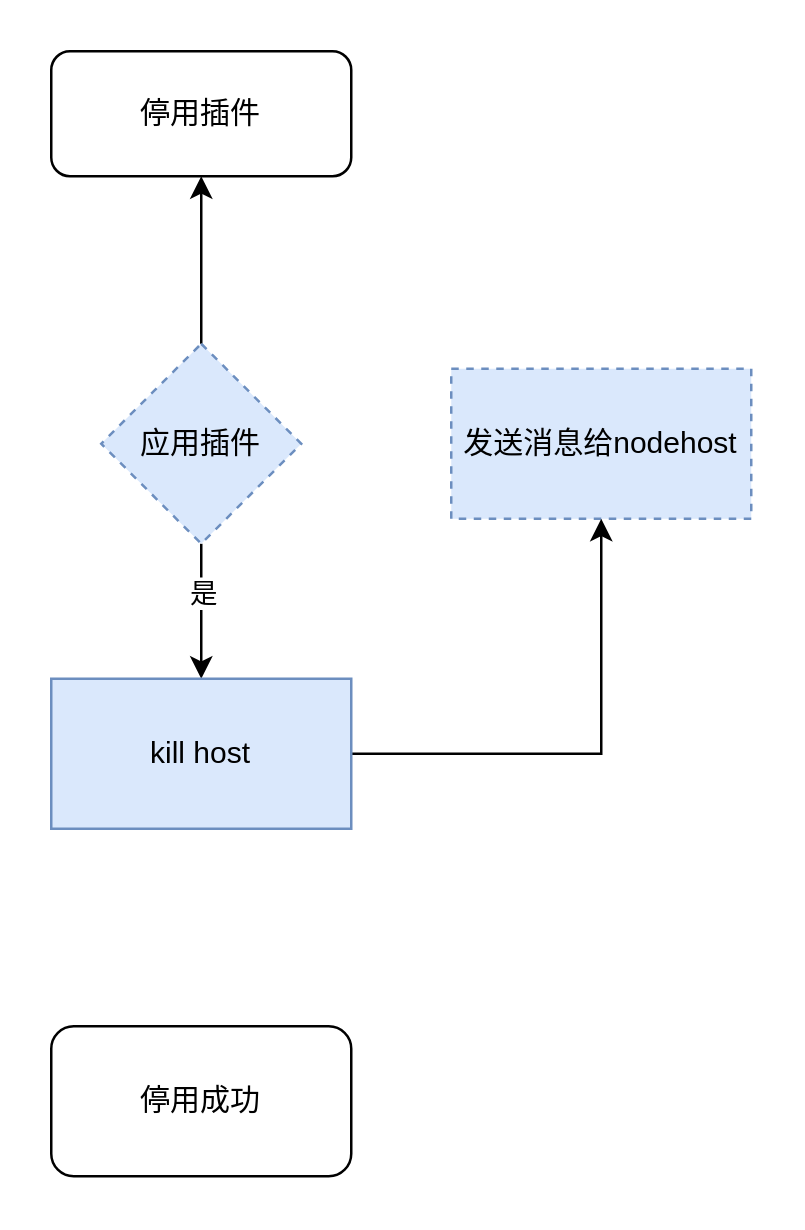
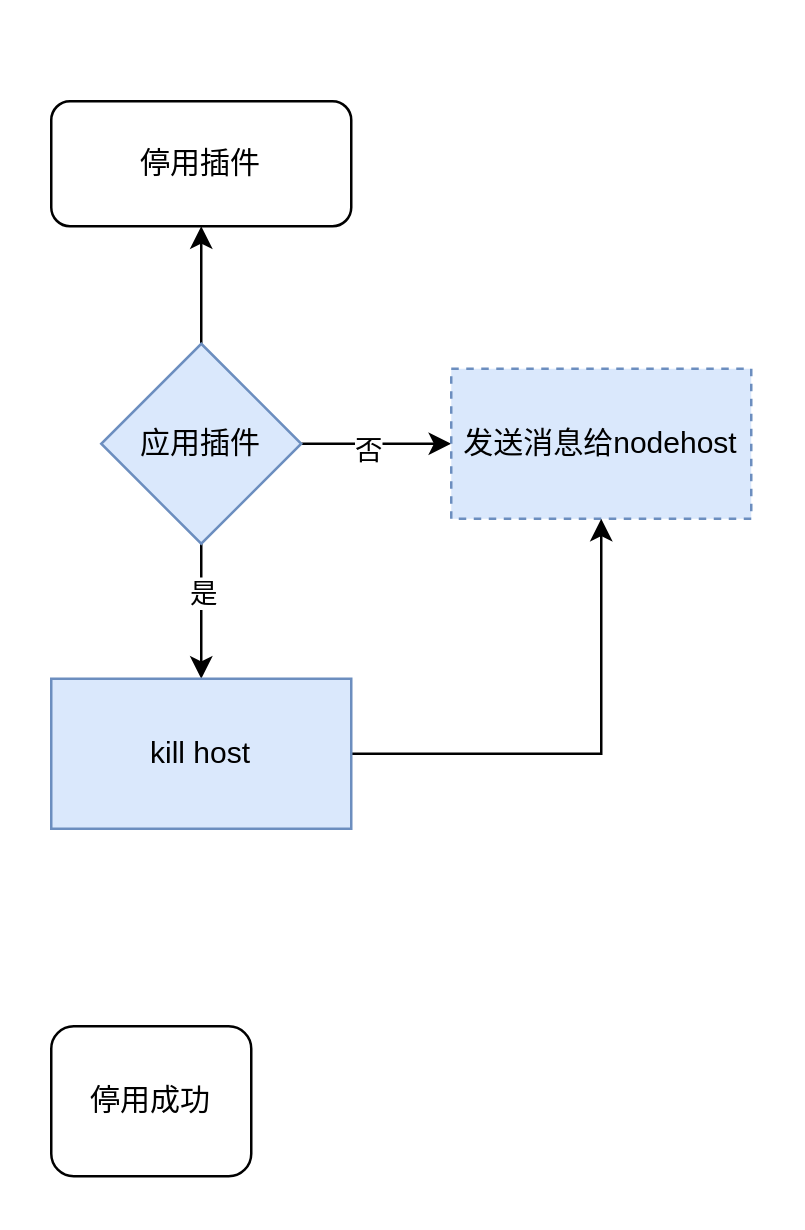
node "停用插件": moved (201, 114) -> (201, 164)
node "应用插件": style dashed -> solid
edge "应用插件" -> "发送消息给nodehost": added, label "否"
node "停用成功": size 300x150 -> 200x150
